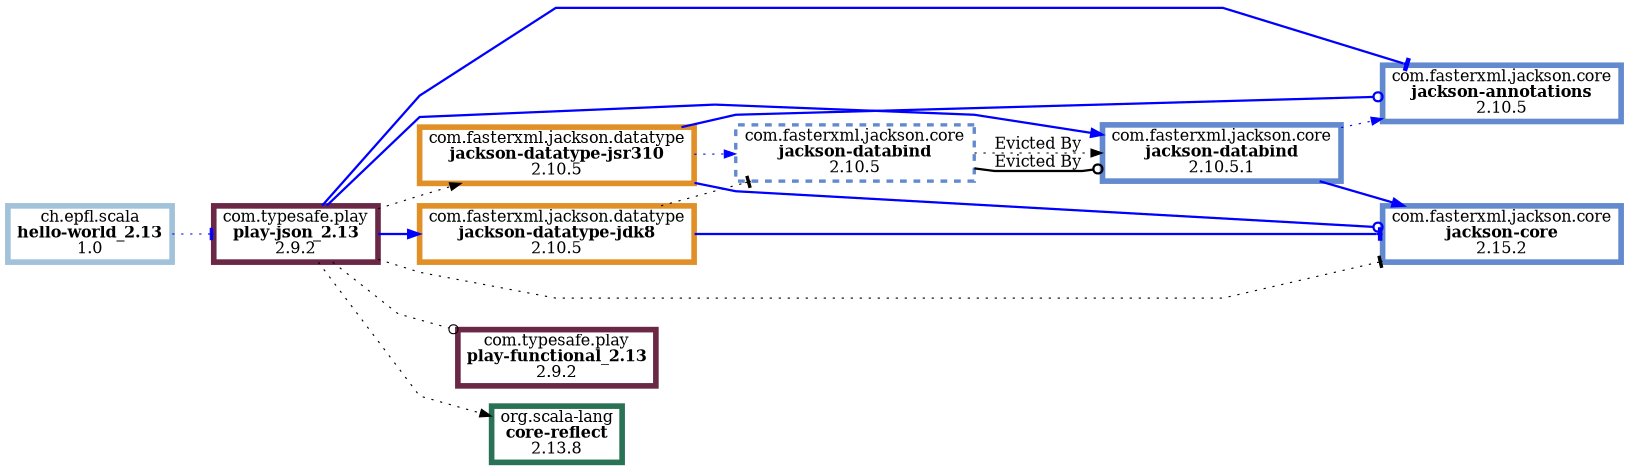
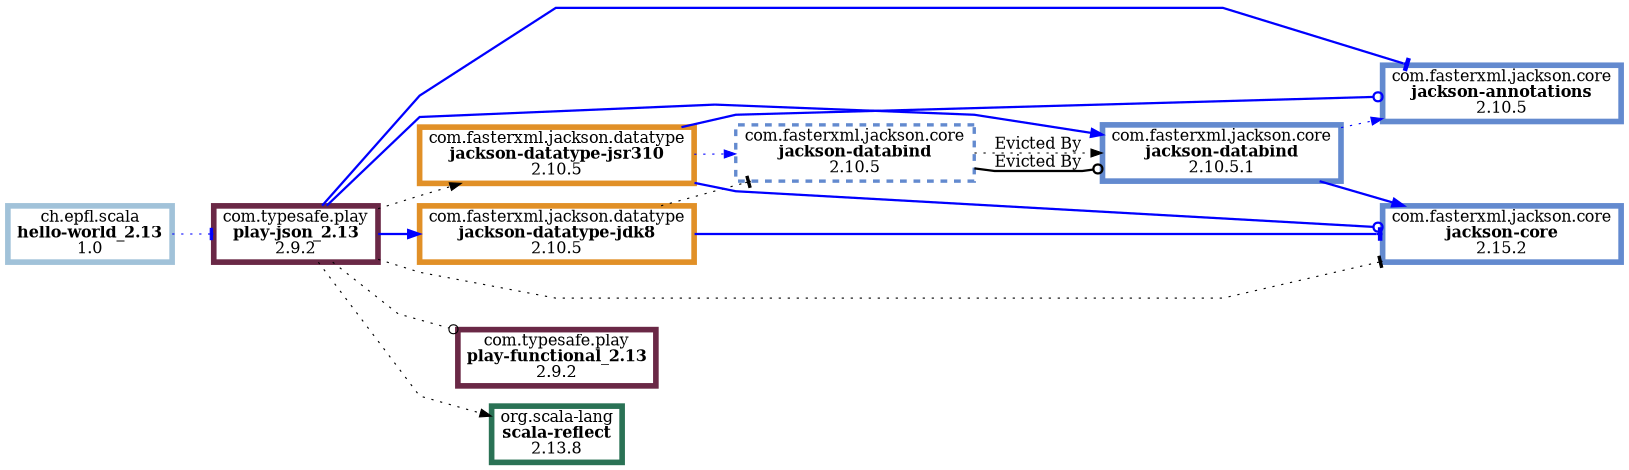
node "org.scala-lang": text "core-reflect" -> "scala-reflect"
